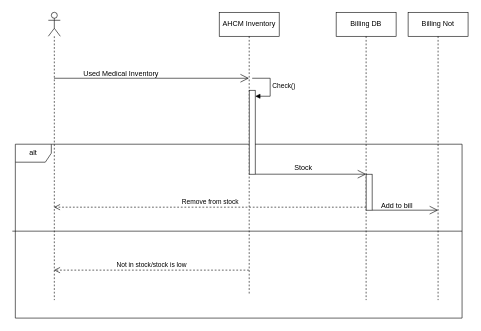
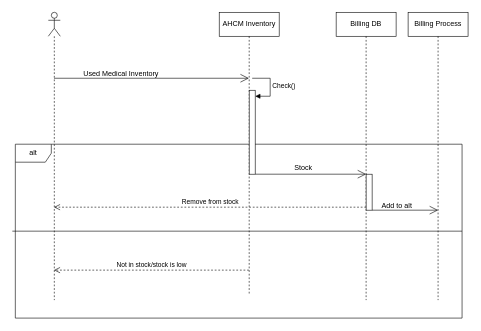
node "Billing Not": label "Billing Not" -> "Billing Process"
node "Add to bill": label "Add to bill" -> "Add to alt"
